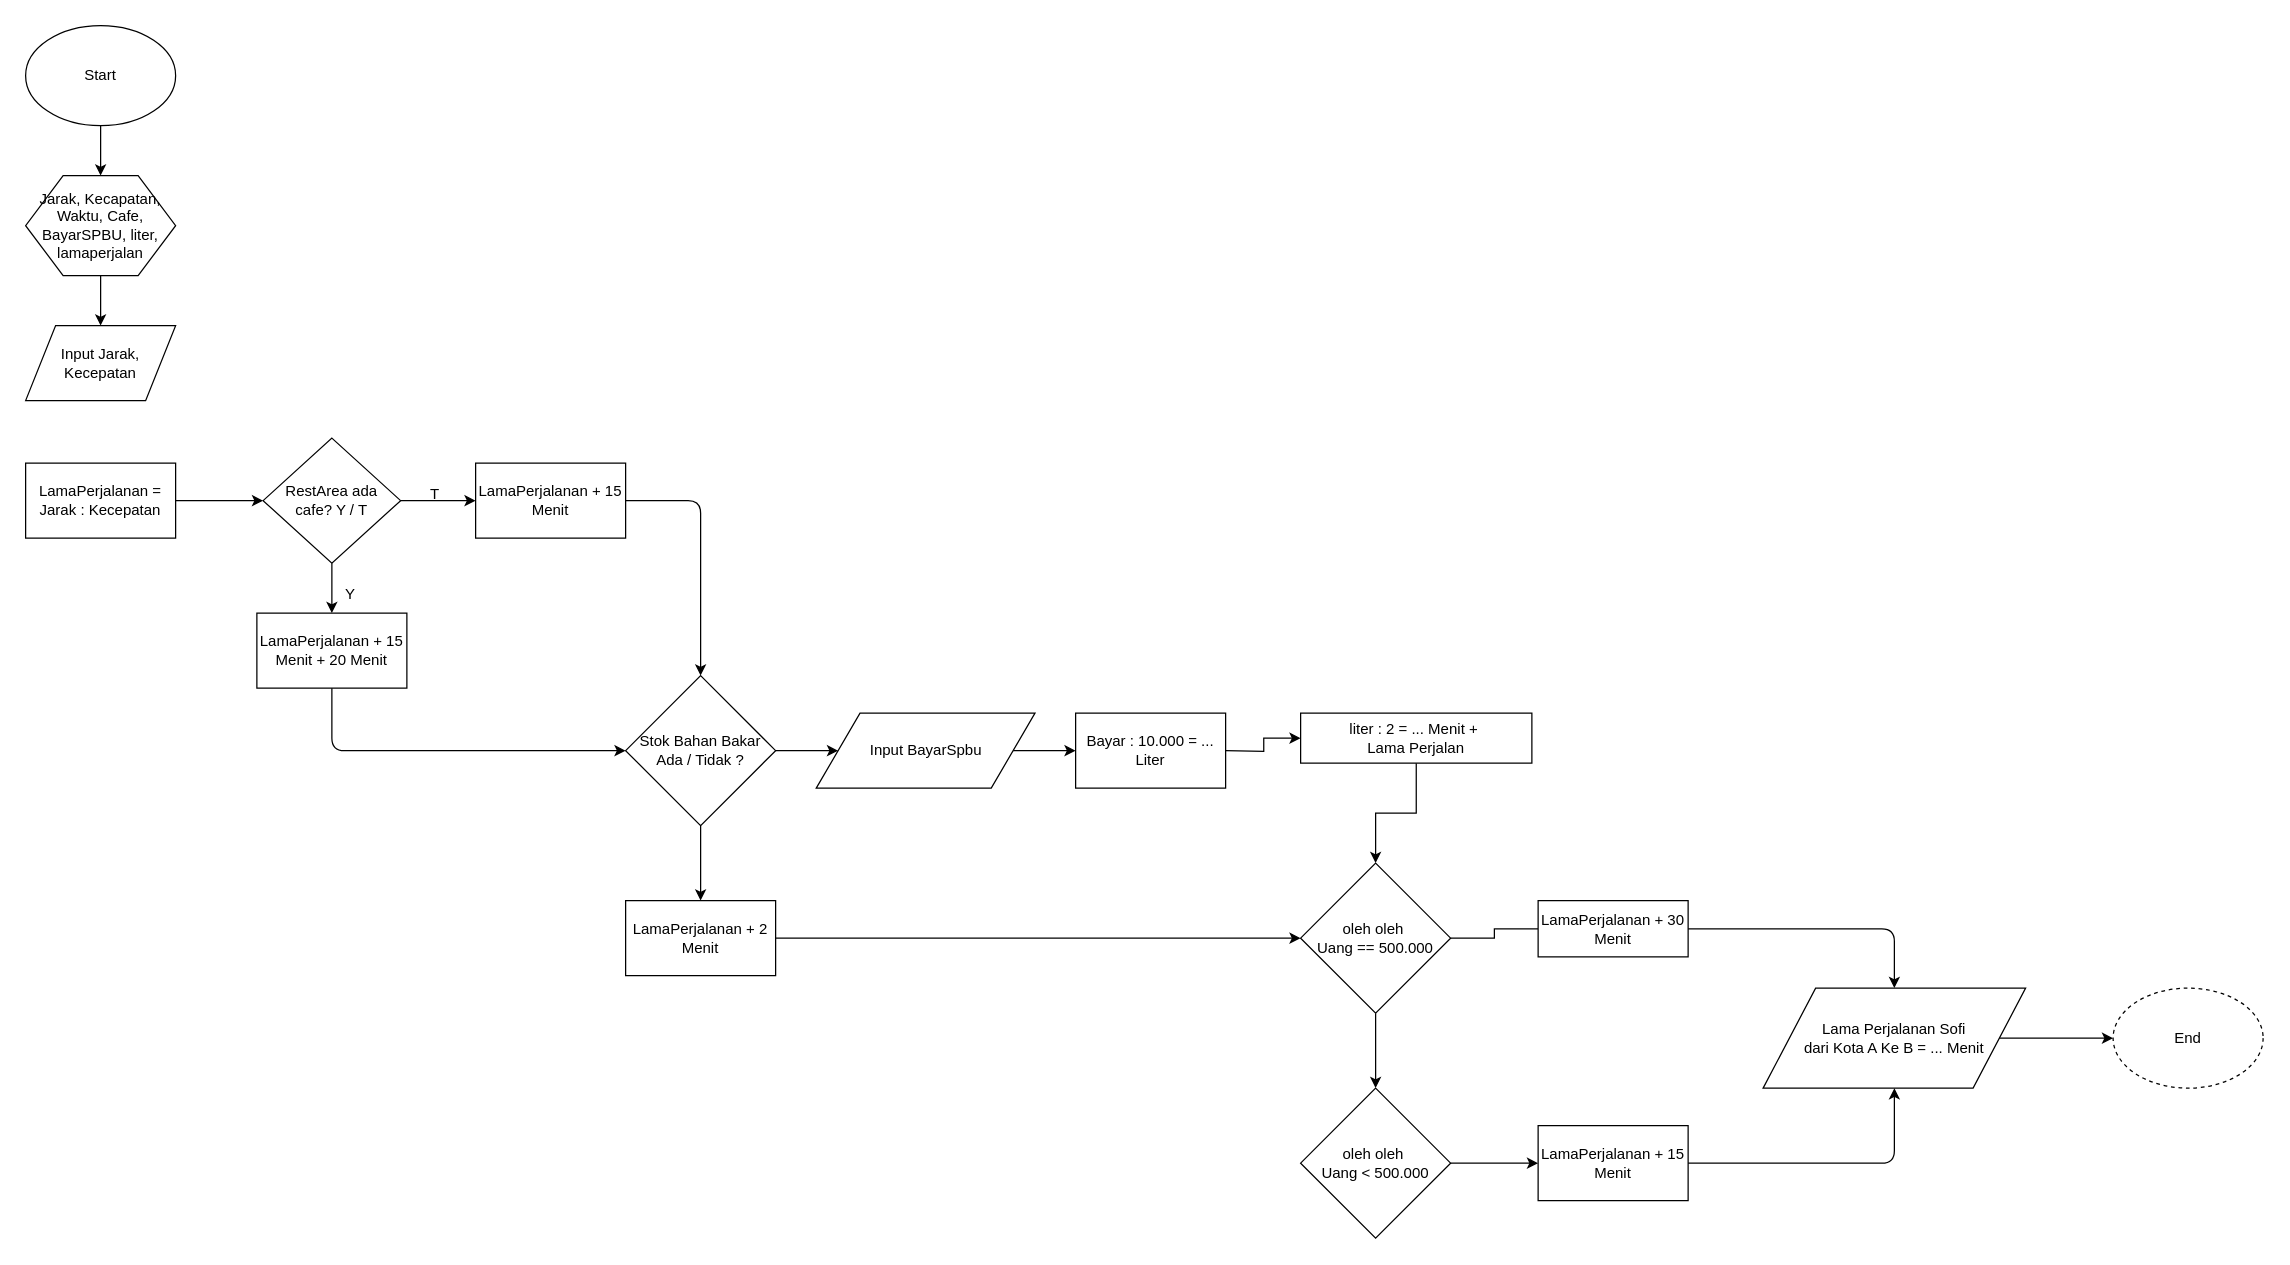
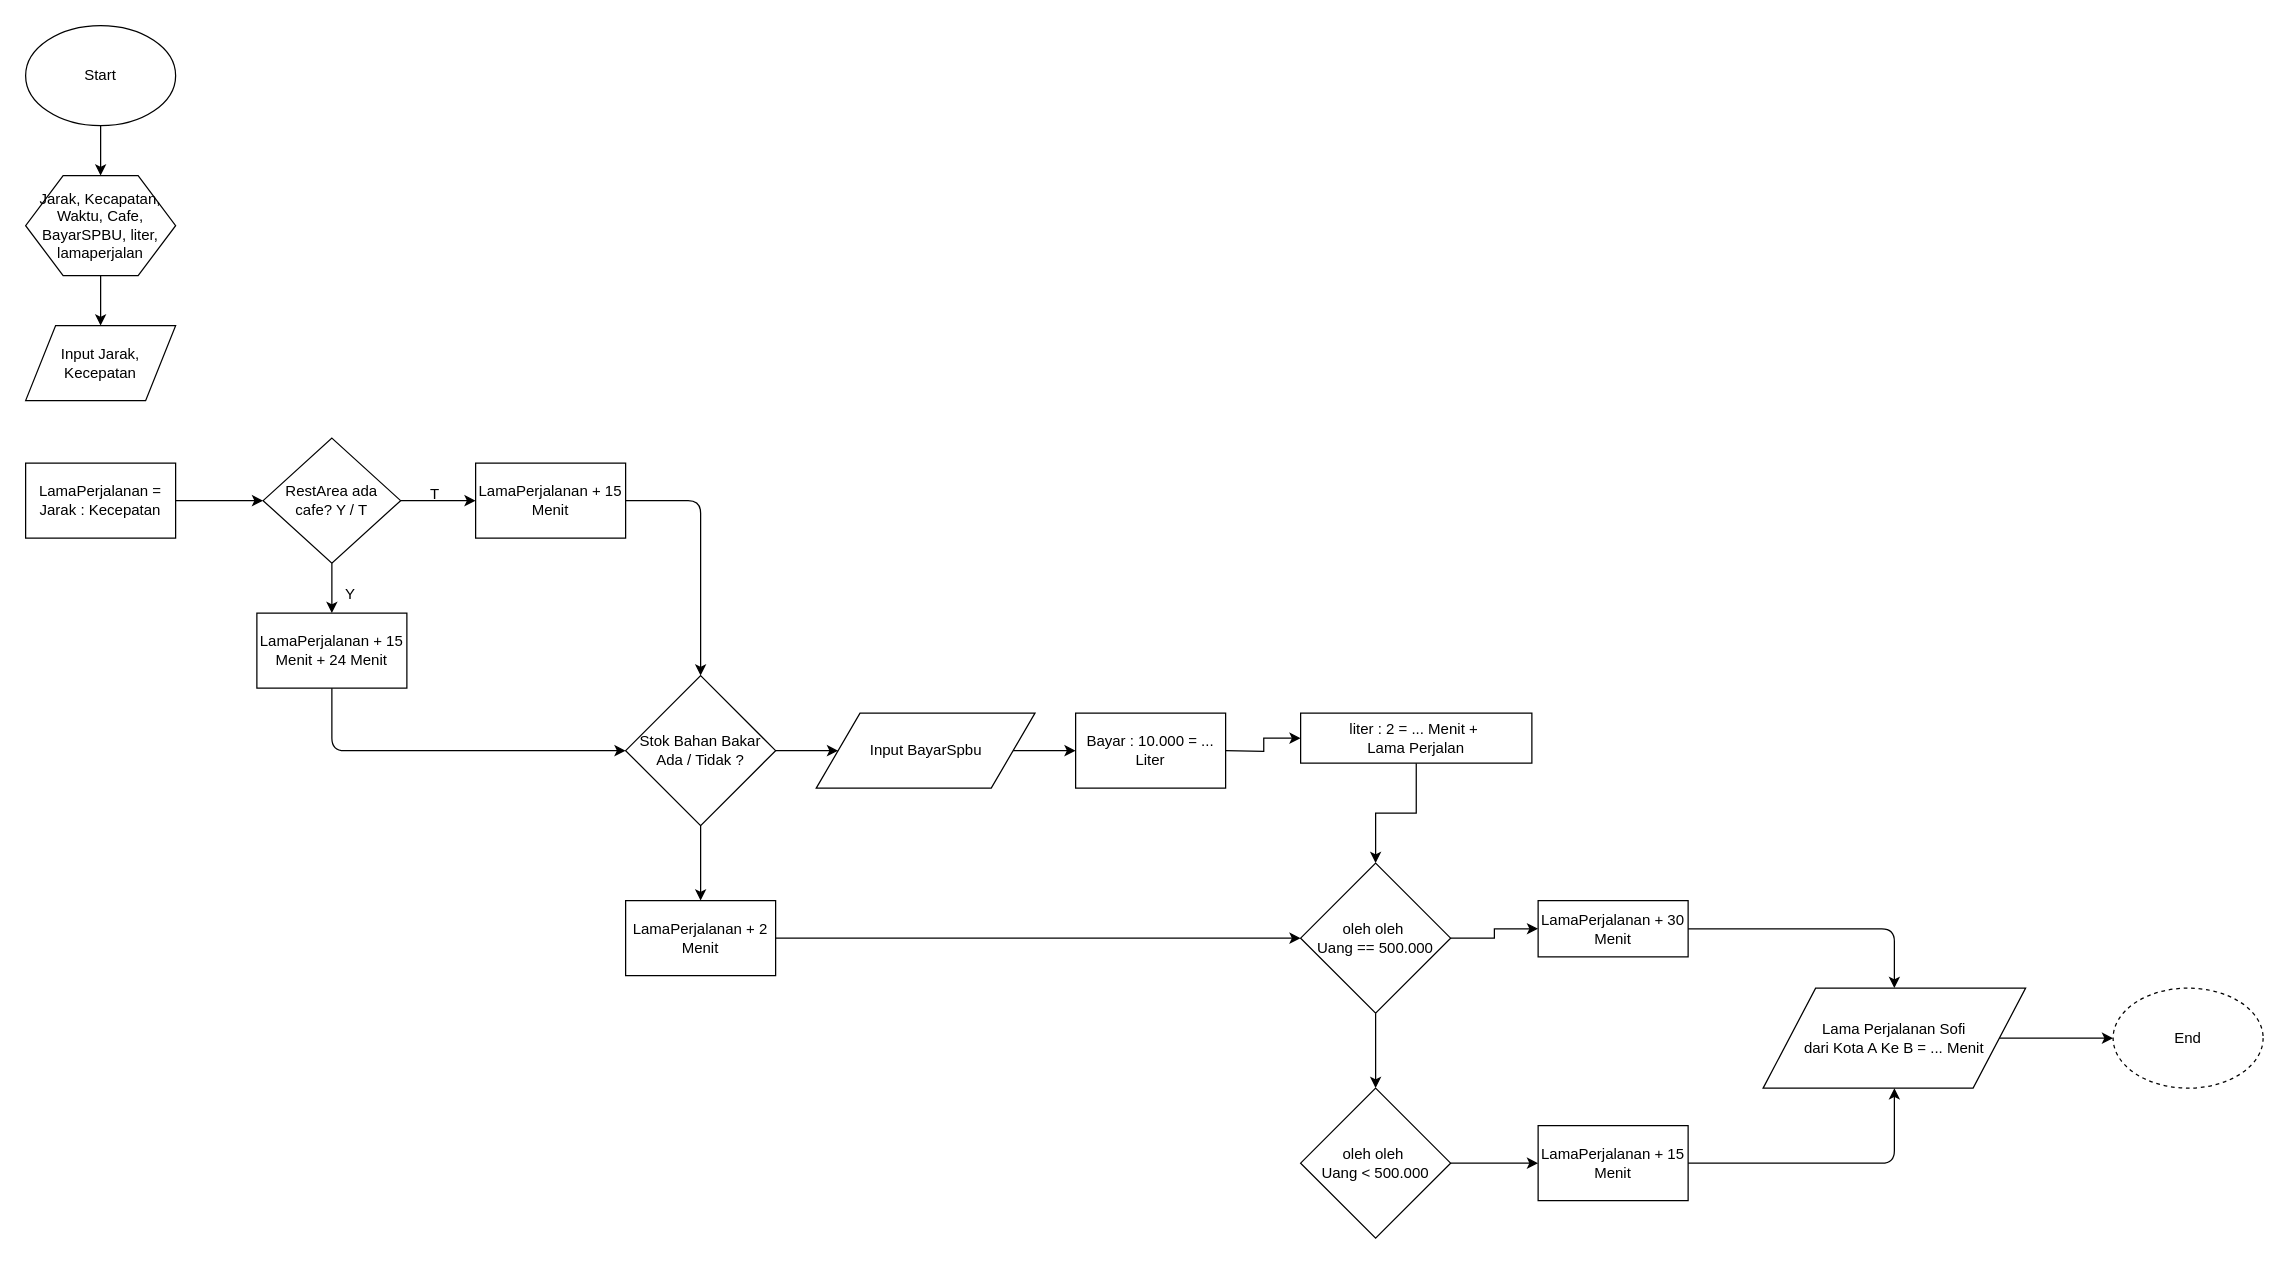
node "LamaPerjalanan + 15 Menit + 20 Menit": label "LamaPerjalanan + 15 Menit + 20 Menit" -> "LamaPerjalanan + 15 Menit + 24 Menit"
edge "LamaPerjalanan + 30 Menit" -- "oleh oleh Uang == 500.000": arrowhead none -> classic
